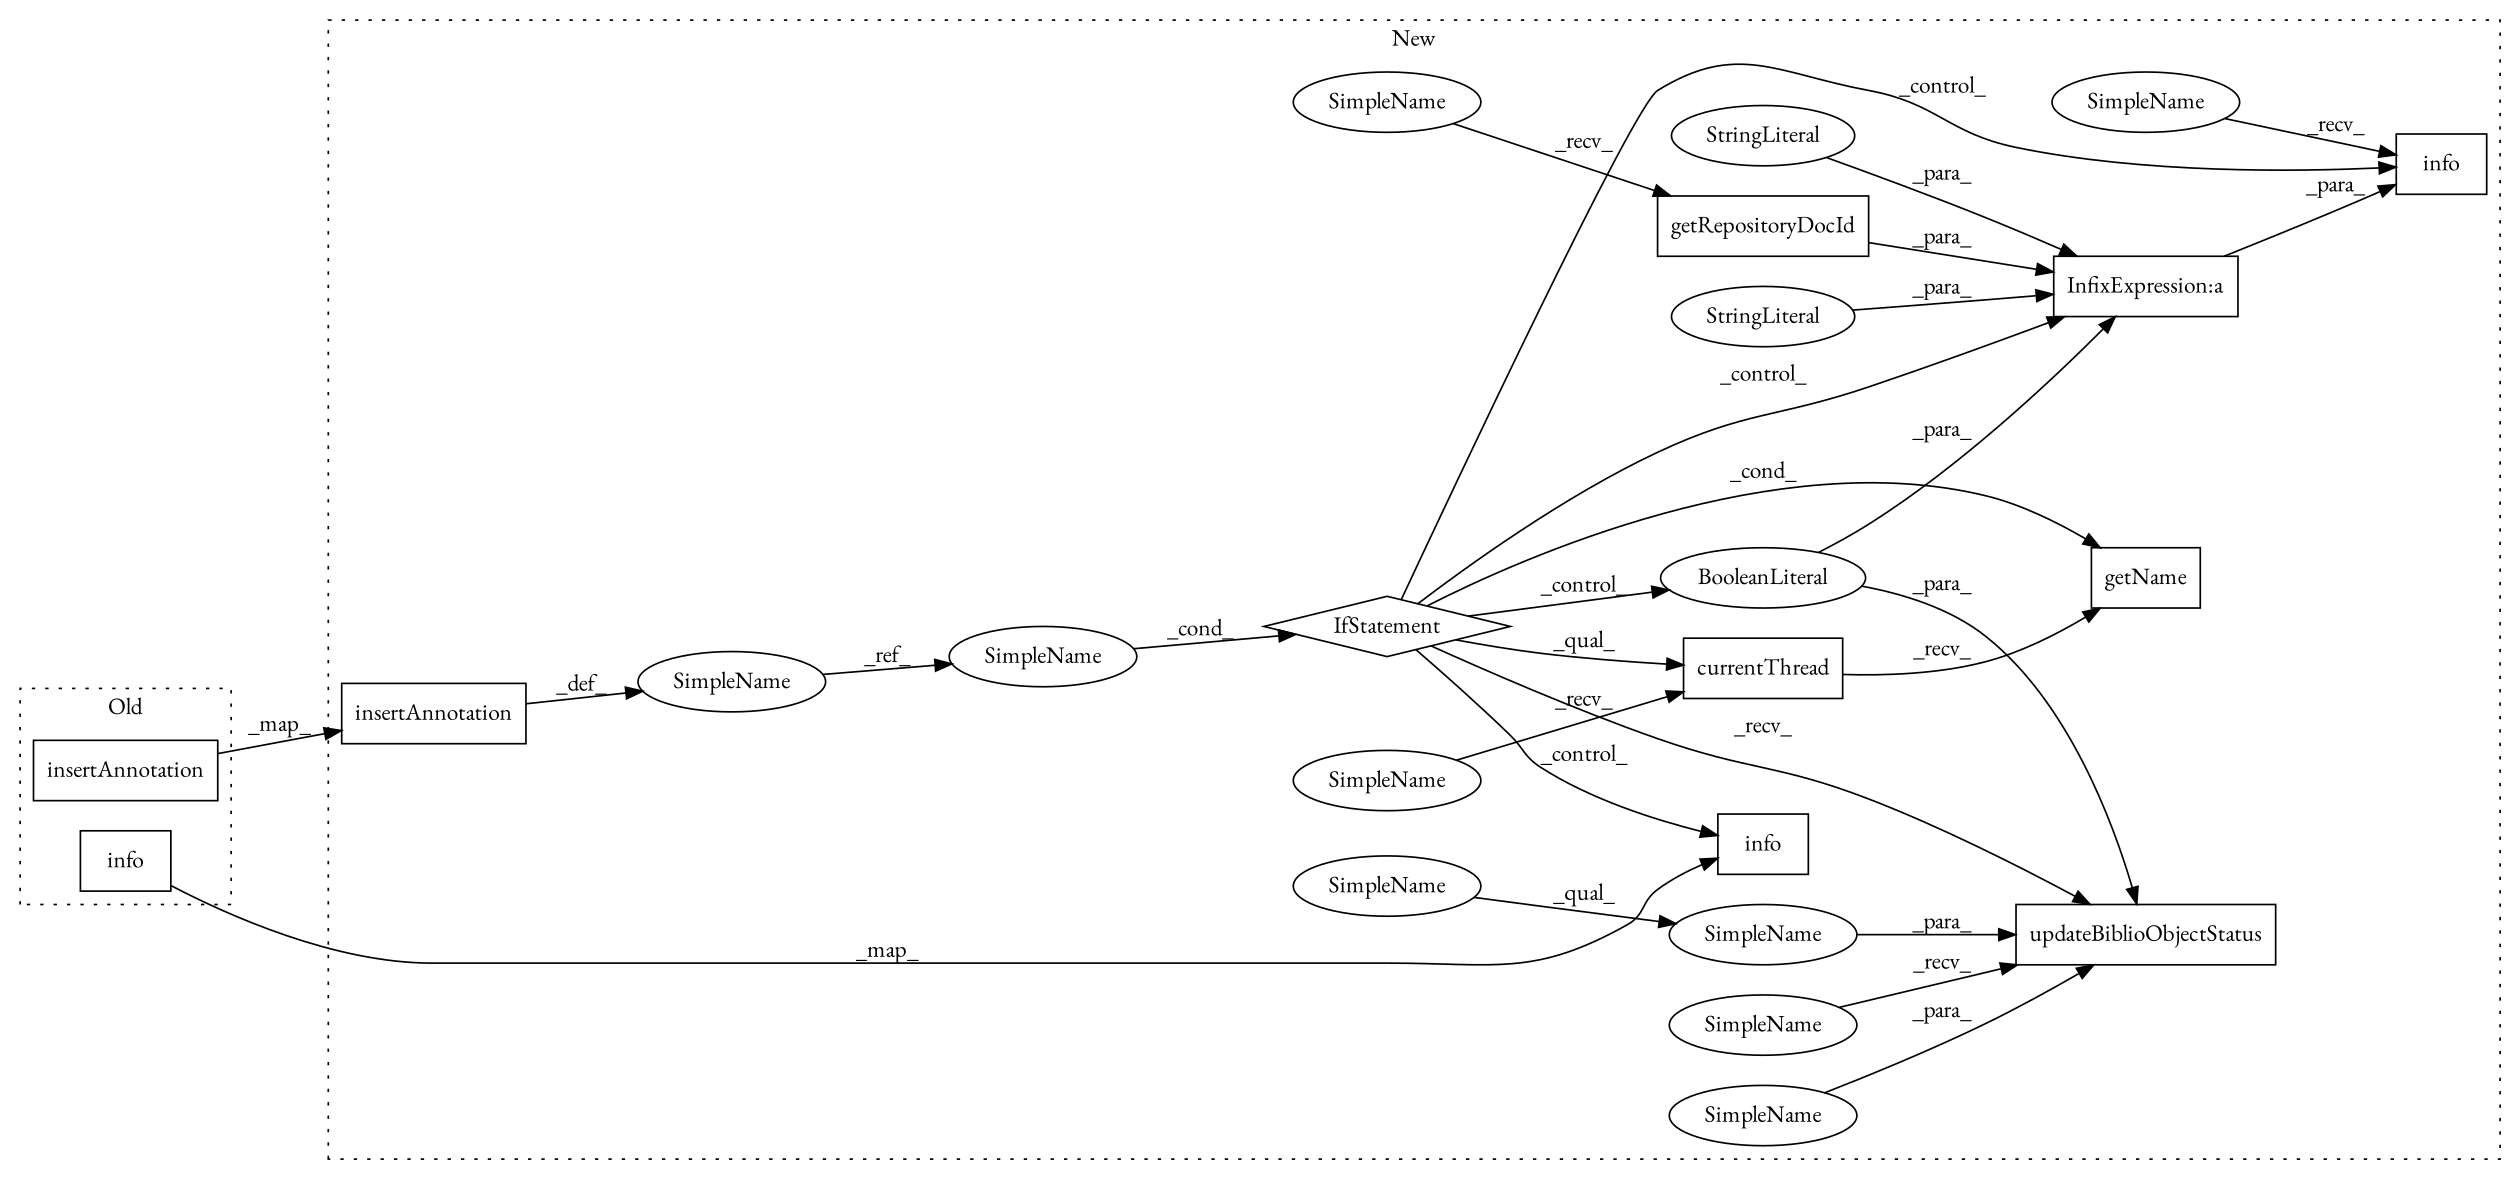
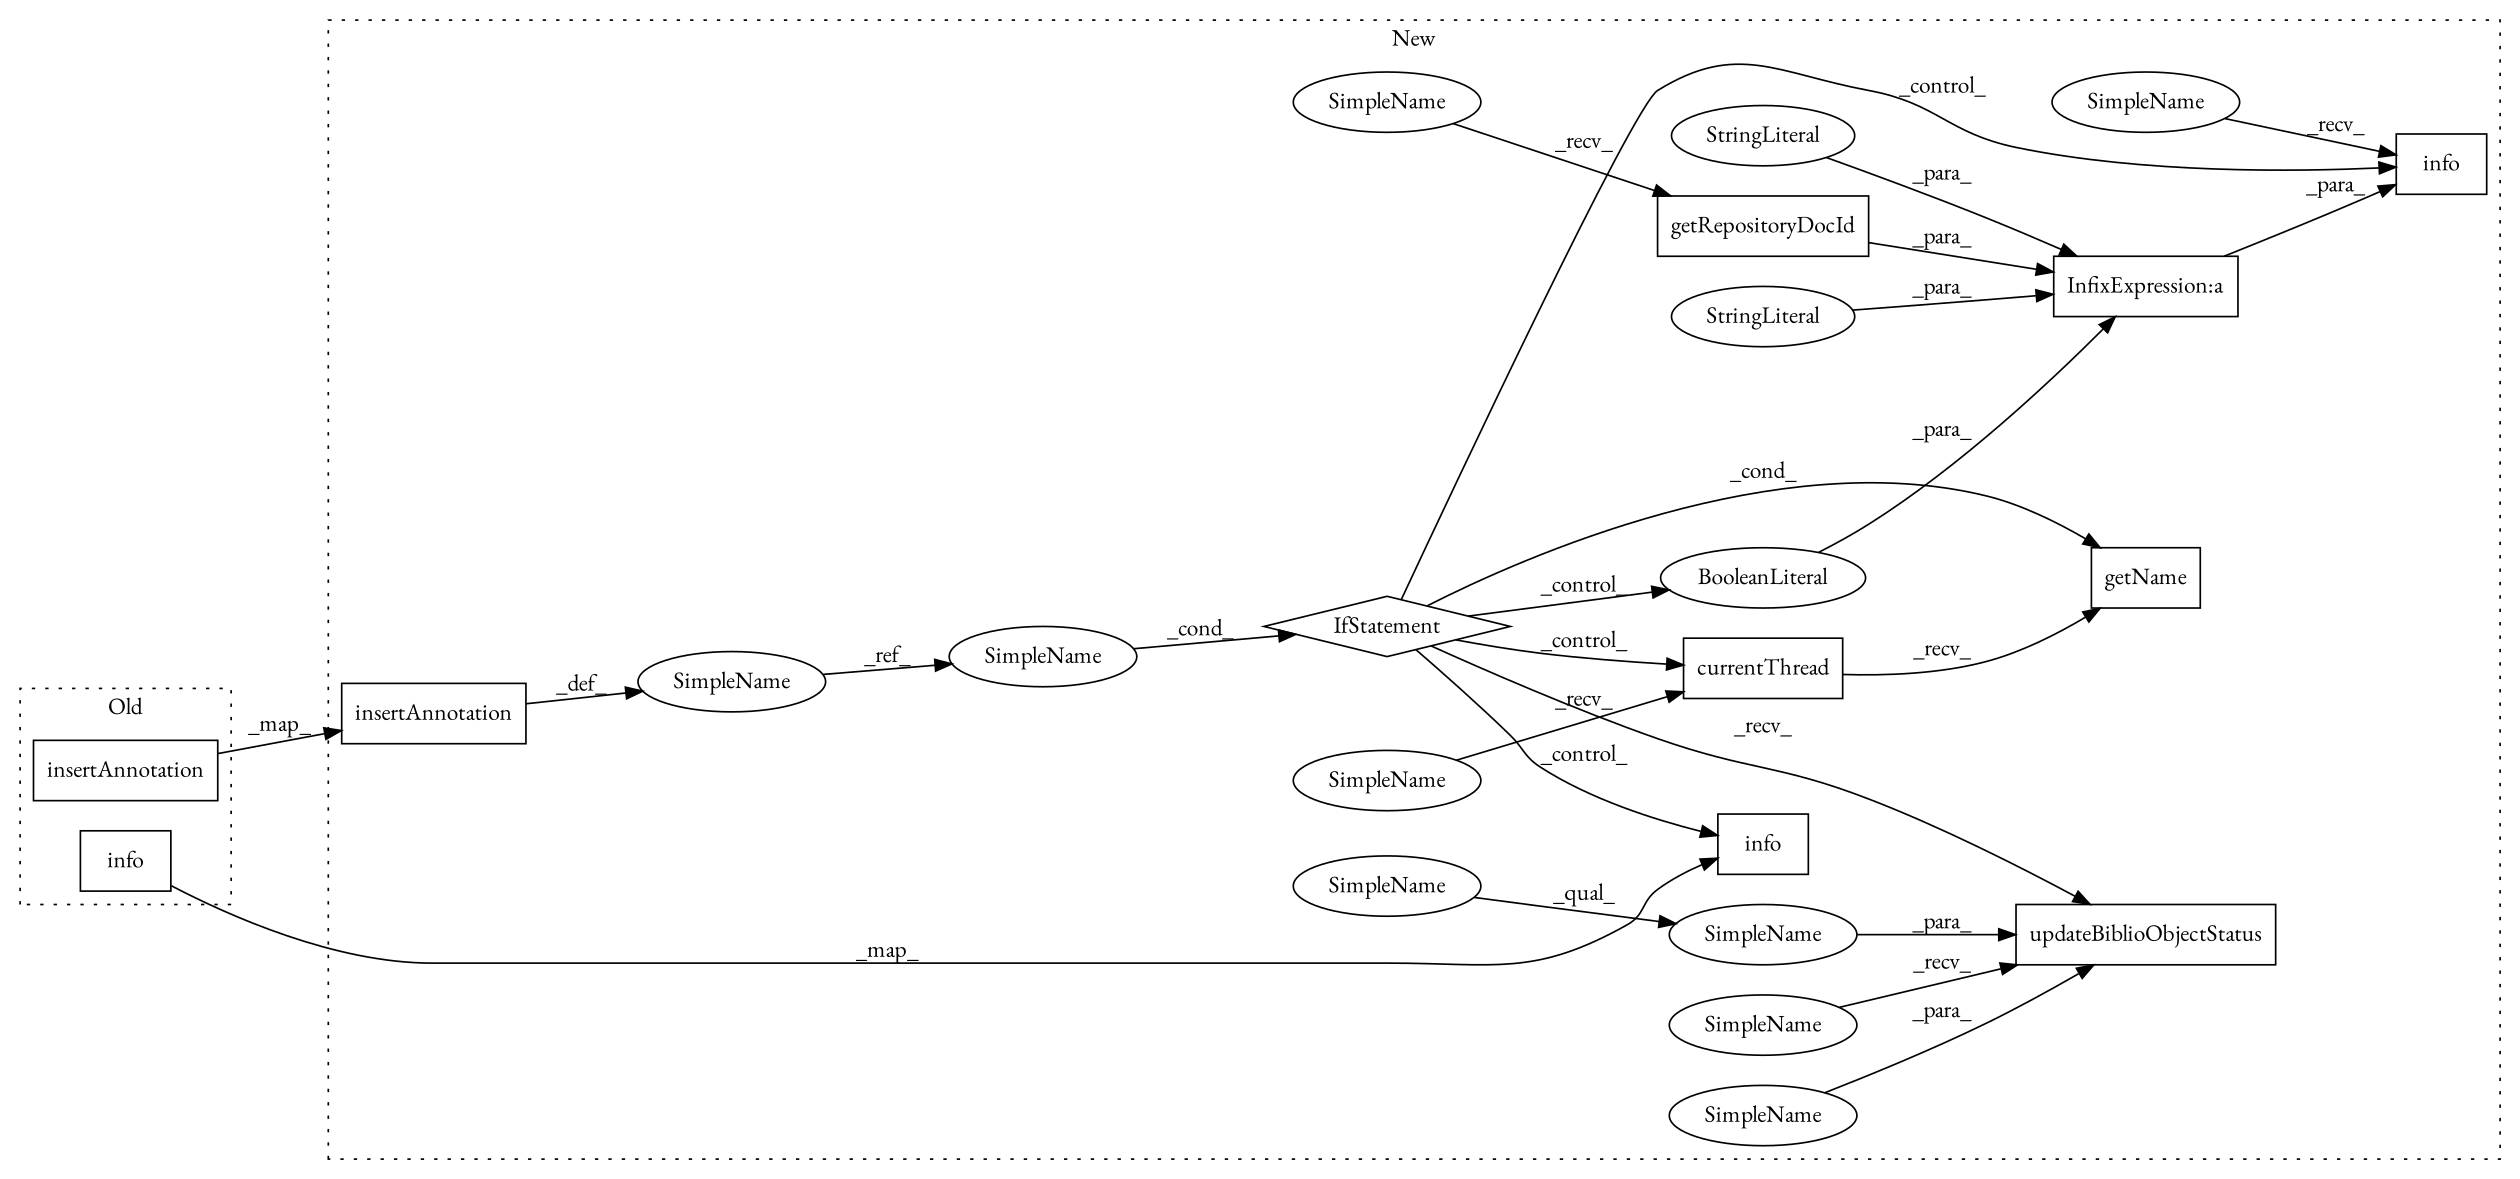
edge "IfStatement" -> "InfixExpression:a": removed, label "_control_"
edge "IfStatement" -> "currentThread": label "_qual_" -> "_control_"
edge "BooleanLiteral" -> "updateBiblioObjectStatus": removed, label "_para_"
